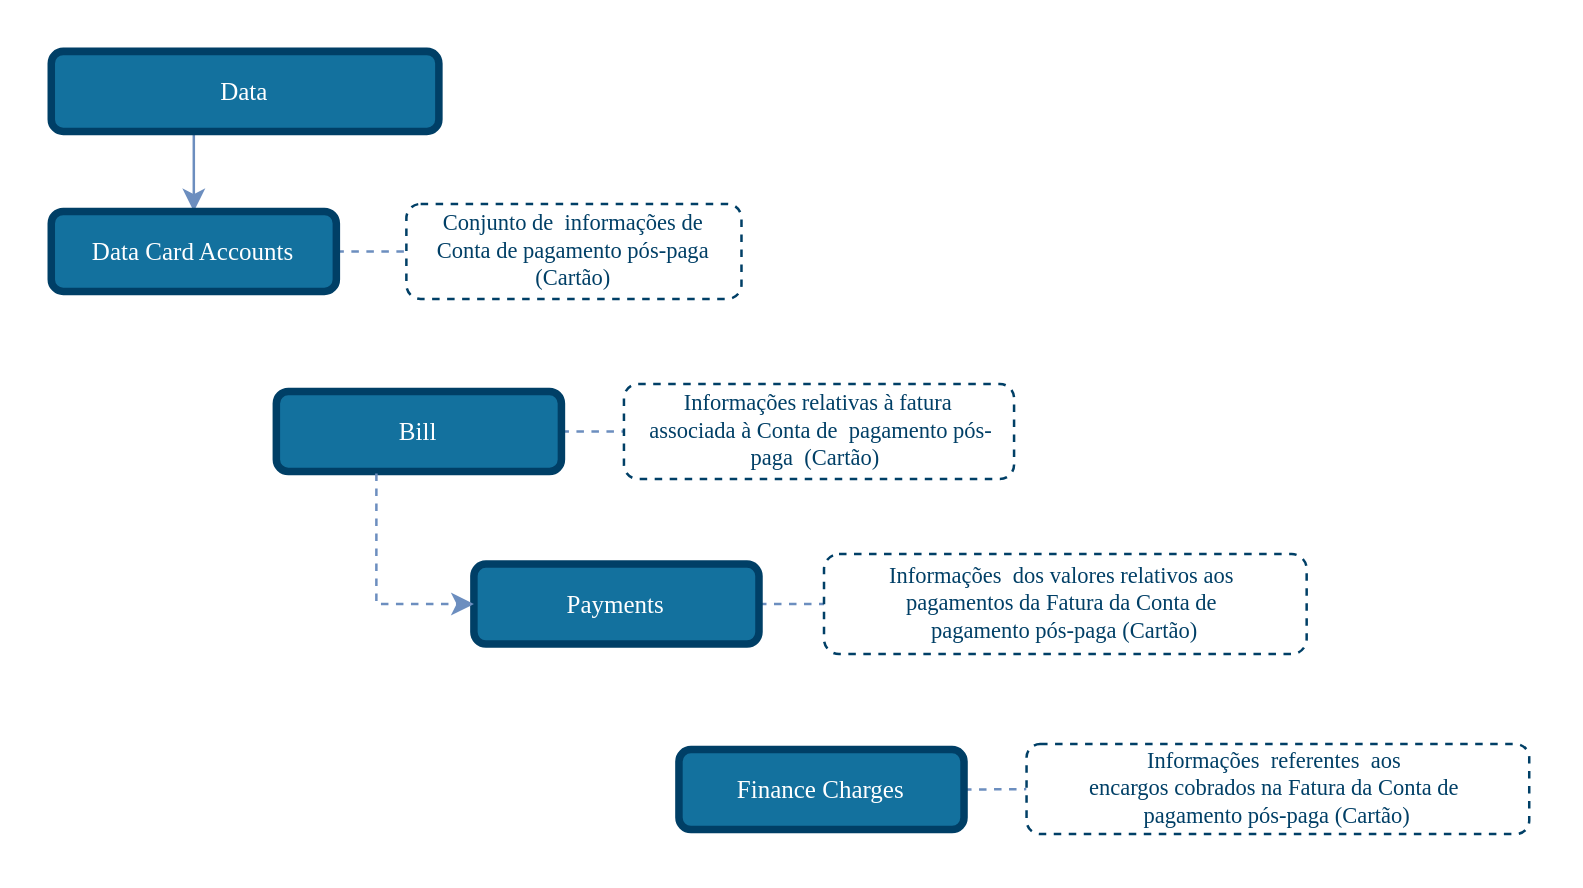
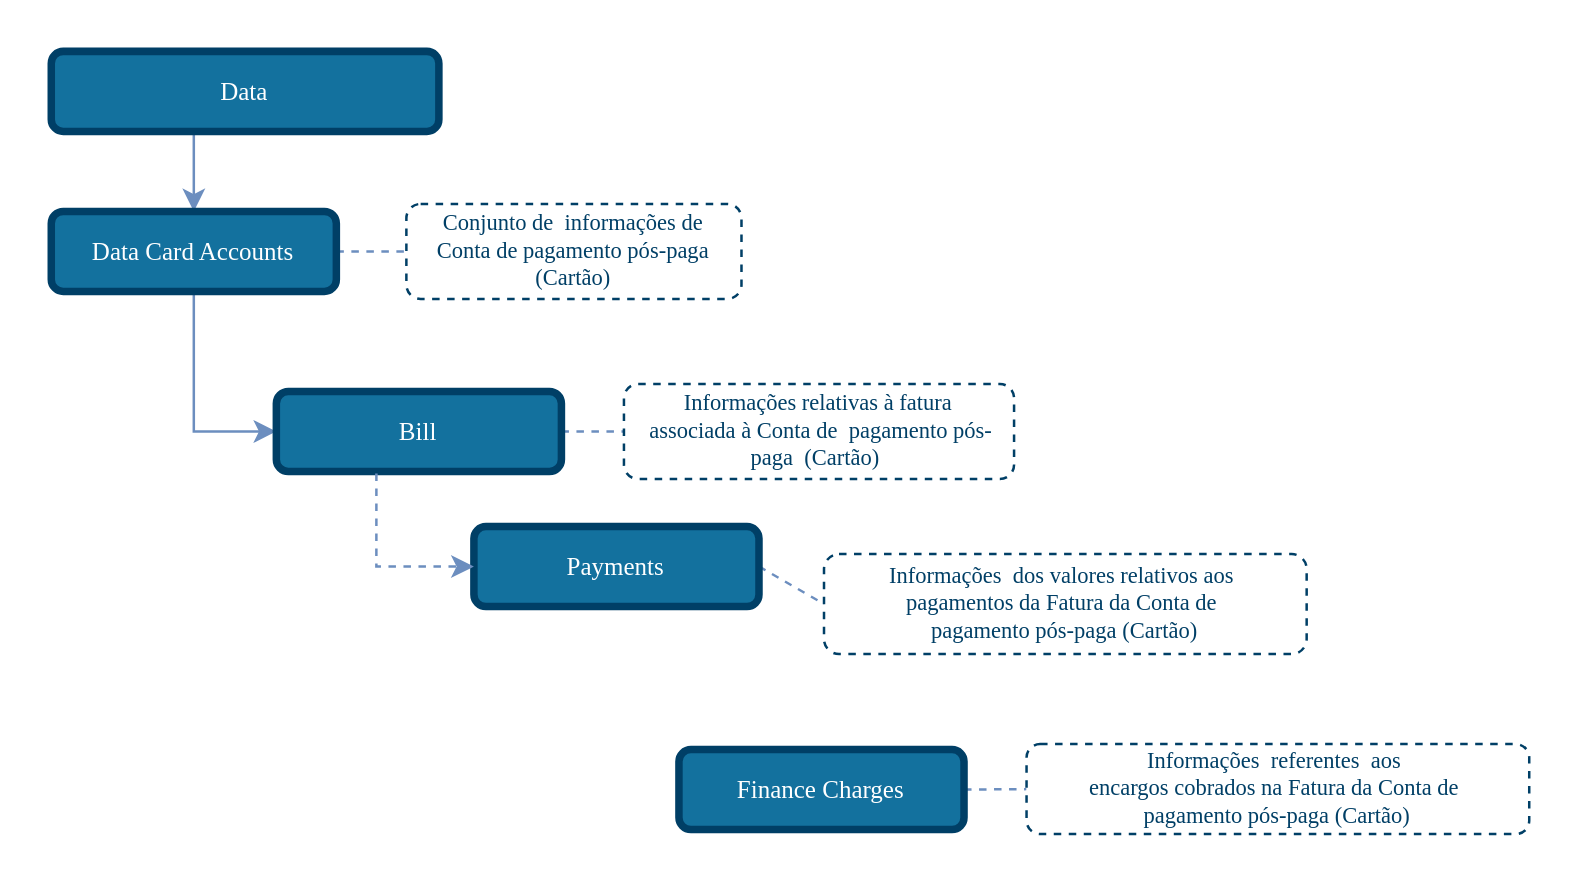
edge "Data Card Accounts" -> "Bill": added
node "Payments": moved (616, 604) -> (616, 566)
